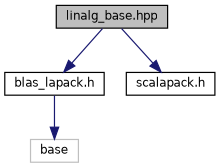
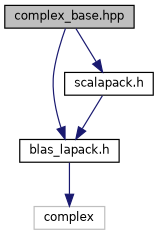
node "linalg_base.hpp": label "linalg_base.hpp" -> "complex_base.hpp"
edge "scalapack.h" -> "blas_lapack.h": added
node "base": label "base" -> "complex"
